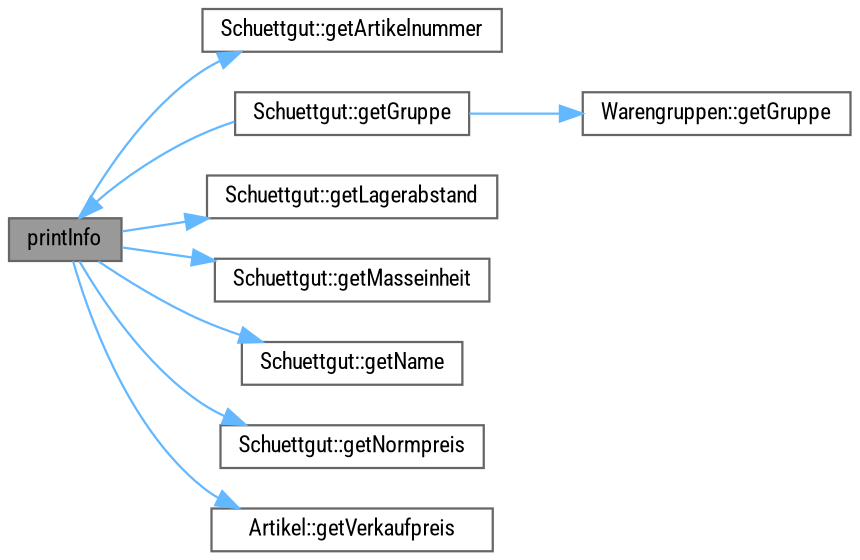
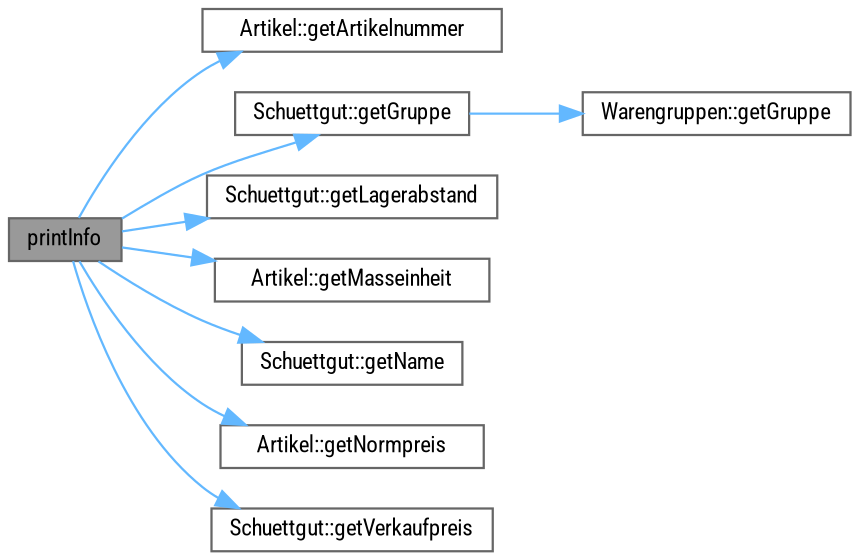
node "Schuettgut::getArtikelnummer": label "Schuettgut::getArtikelnummer" -> "Artikel::getArtikelnummer"
edge "Schuettgut::getGruppe" -> "printInfo": reversed
node "Schuettgut::getMasseinheit": label "Schuettgut::getMasseinheit" -> "Artikel::getMasseinheit"
node "Schuettgut::getNormpreis": label "Schuettgut::getNormpreis" -> "Artikel::getNormpreis"
node "Artikel::getVerkaufpreis": label "Artikel::getVerkaufpreis" -> "Schuettgut::getVerkaufpreis"
